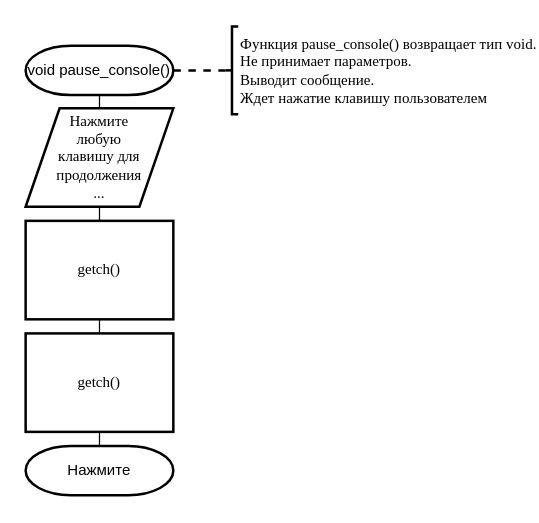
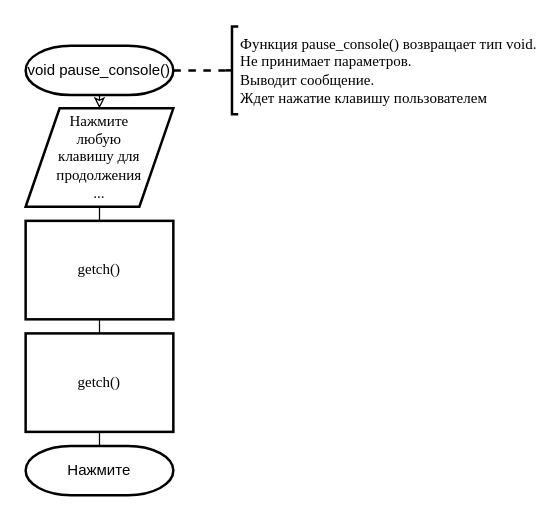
edge "void pause_console()" -- "Нажмите любую клавишу для продолжения ...": arrowhead none -> classic
